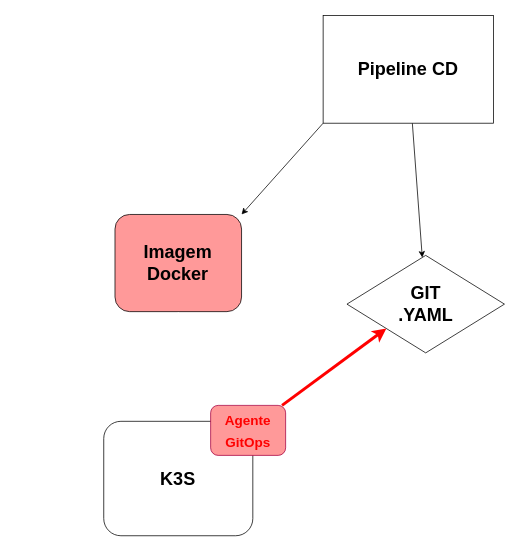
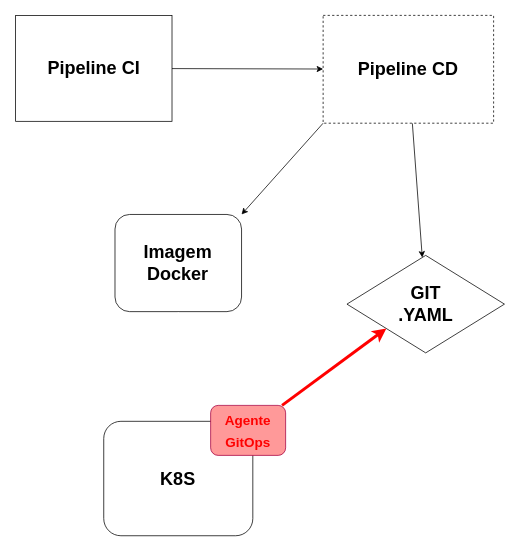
node "Pipeline CI": added
edge "Pipeline CI" -> "Pipeline CD": added
node "Pipeline CD": style solid -> dashed
node "Imagem Docker": fillcolor #ff9999 -> #ffffff
node "K3S": label "K3S" -> "K8S"
